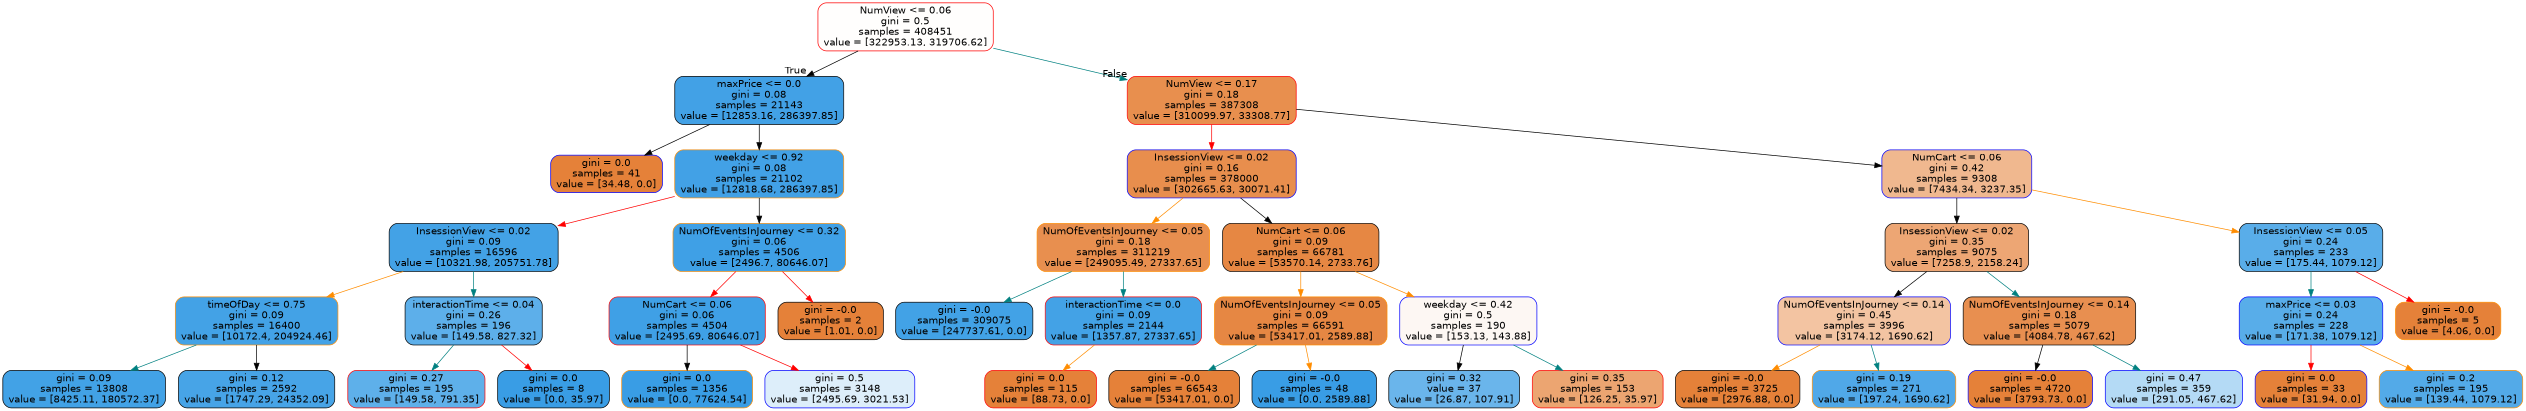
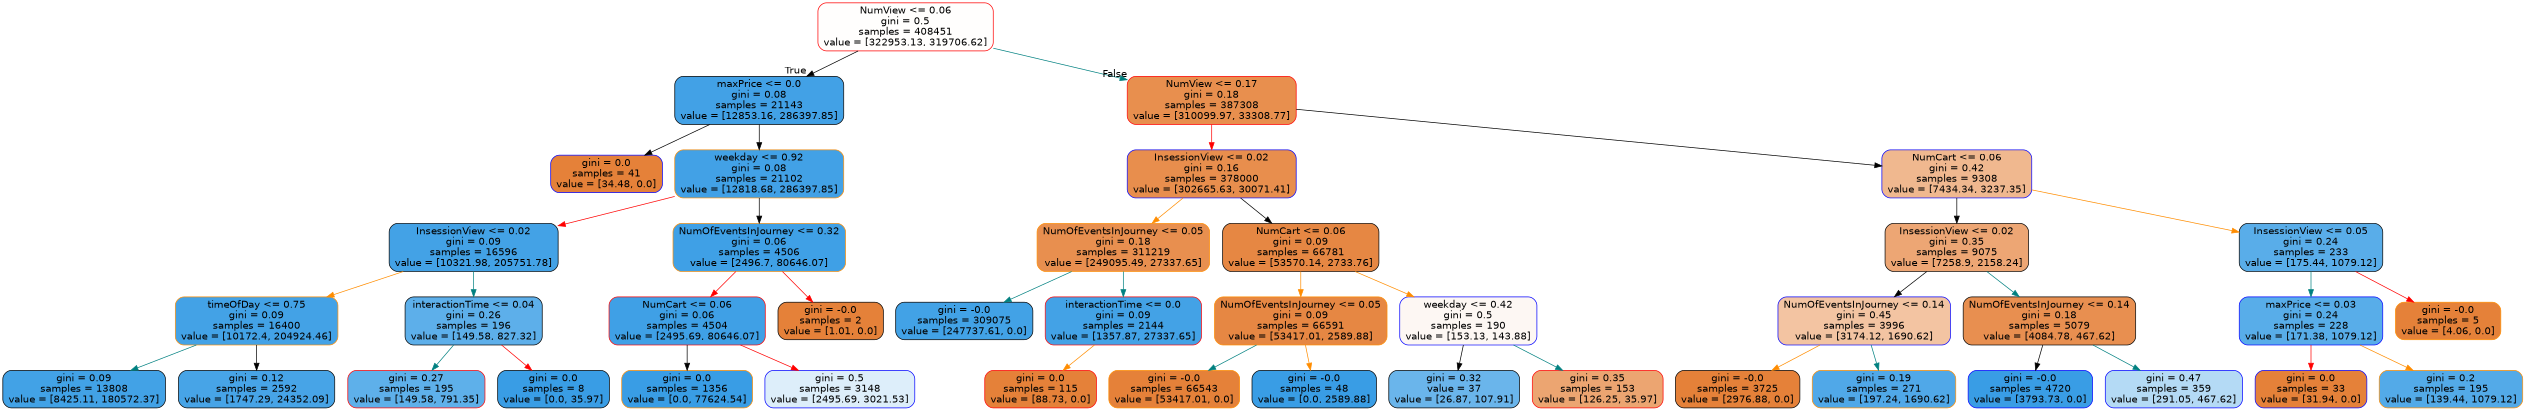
node "gini = -0.0 samples = 66543 value = [53417.01, 0.0]": color black -> darkorange
node "gini = -0.0 samples = 4720 value = [3793.73, 0.0]": fillcolor #e58139 -> #399de5
